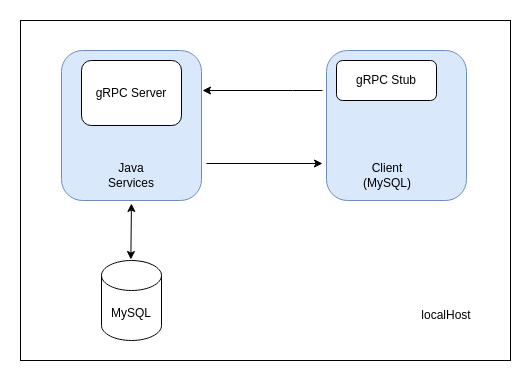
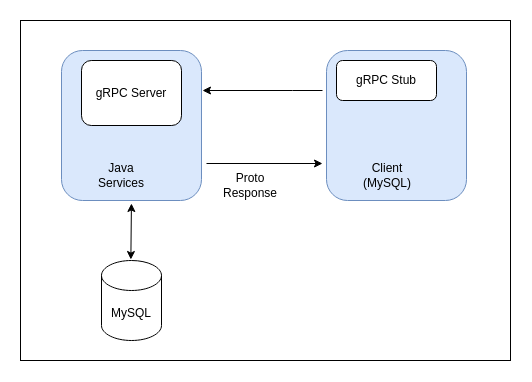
node "Java Services": moved (132, 176) -> (122, 176)
node "Proto Response": added
node "localHost": removed
